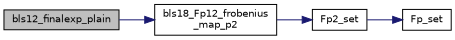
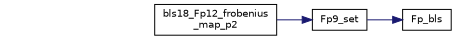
node "bls12_finalexp_plain": removed
node "Fp2_set": label "Fp2_set" -> "Fp9_set"
node "Fp_set": label "Fp_set" -> "Fp_bls"
